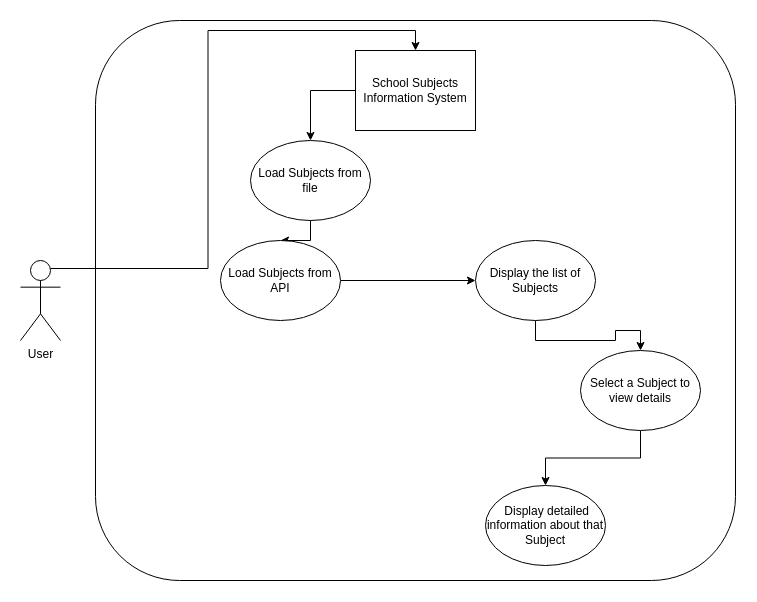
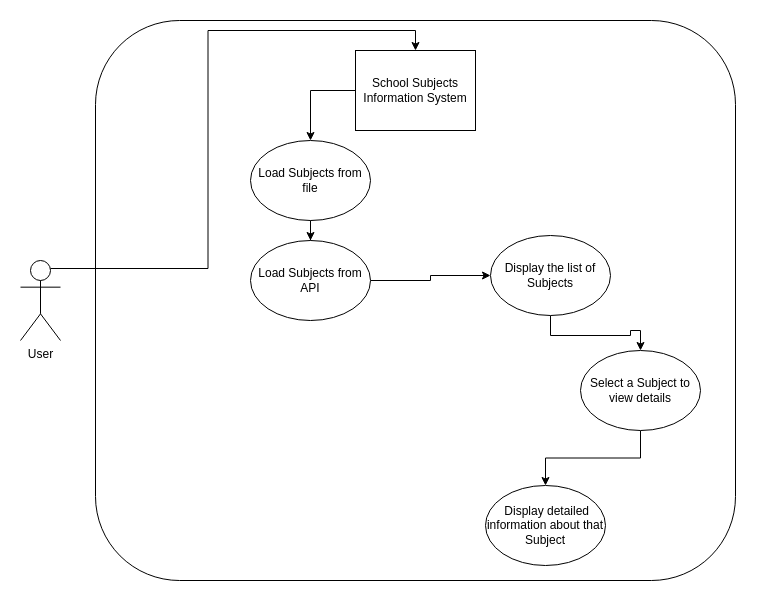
node "Load Subjects from API": moved (281, 281) -> (311, 281)
node "Display the list of Subjects": moved (536, 281) -> (551, 276)
